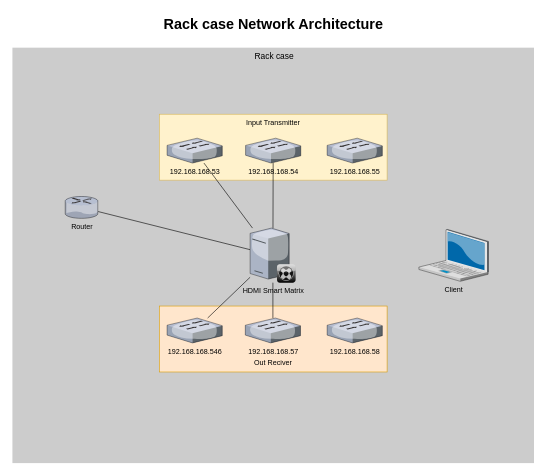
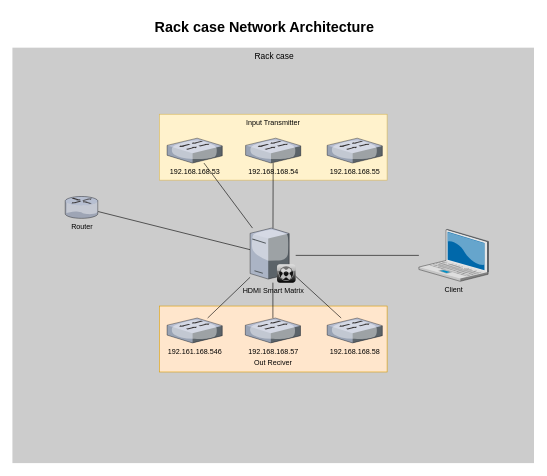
node "Rack case Network Architecture": moved (273, 24) -> (264, 27)
edge "HDMI Smart Matrix" -- "Client": added
edge "HDMI Smart Matrix" -- "192.168.168.58": added
node "192.168.168.546": label "192.168.168.546" -> "192.161.168.546"
